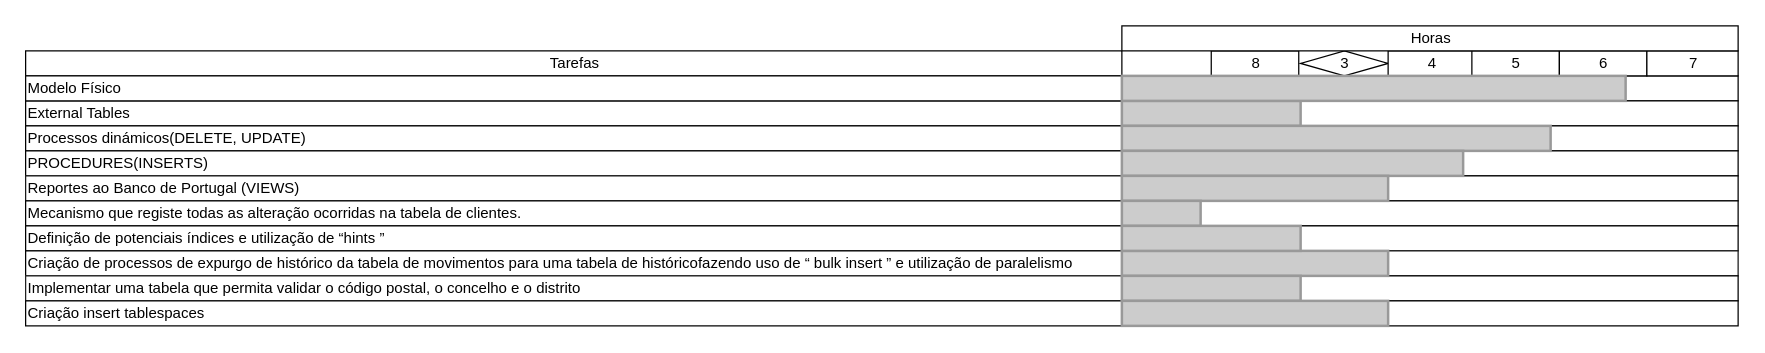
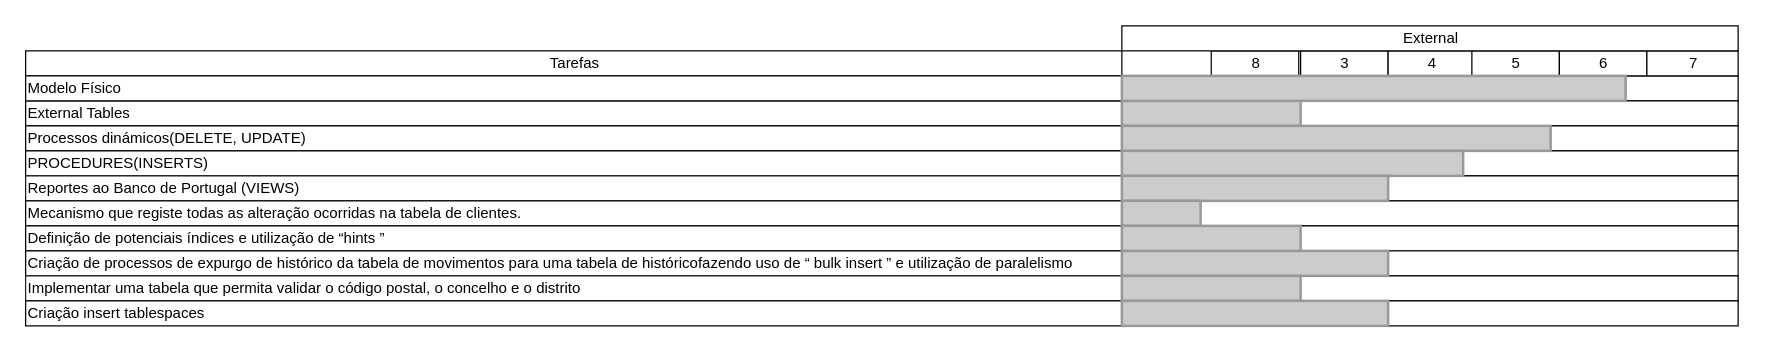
node "Horas": label "Horas" -> "External"
node "3": shape diamond -> rectangle
